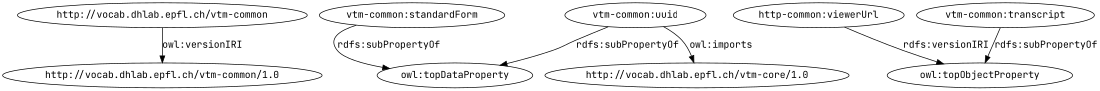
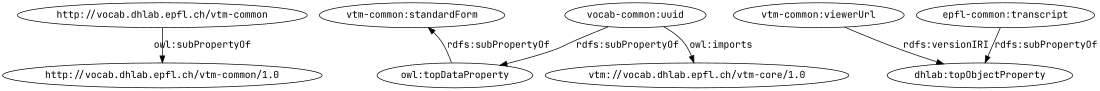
node "vtm-common:uuid": label "vtm-common:uuid" -> "vocab-common:uuid"
node "http-common:viewerUrl": label "http-common:viewerUrl" -> "vtm-common:viewerUrl"
node "vtm-common:transcript": label "vtm-common:transcript" -> "epfl-common:transcript"
edge "http://vocab.dhlab.epfl.ch/vtm-common" -> "http://vocab.dhlab.epfl.ch/vtm-common/1.0": label "owl:versionIRI" -> "owl:subPropertyOf"
edge "vtm-common:standardForm" -> "owl:topDataProperty": reversed
node "http://vocab.dhlab.epfl.ch/vtm-core/1.0": label "http://vocab.dhlab.epfl.ch/vtm-core/1.0" -> "vtm://vocab.dhlab.epfl.ch/vtm-core/1.0"
node "owl:topObjectProperty": label "owl:topObjectProperty" -> "dhlab:topObjectProperty"
